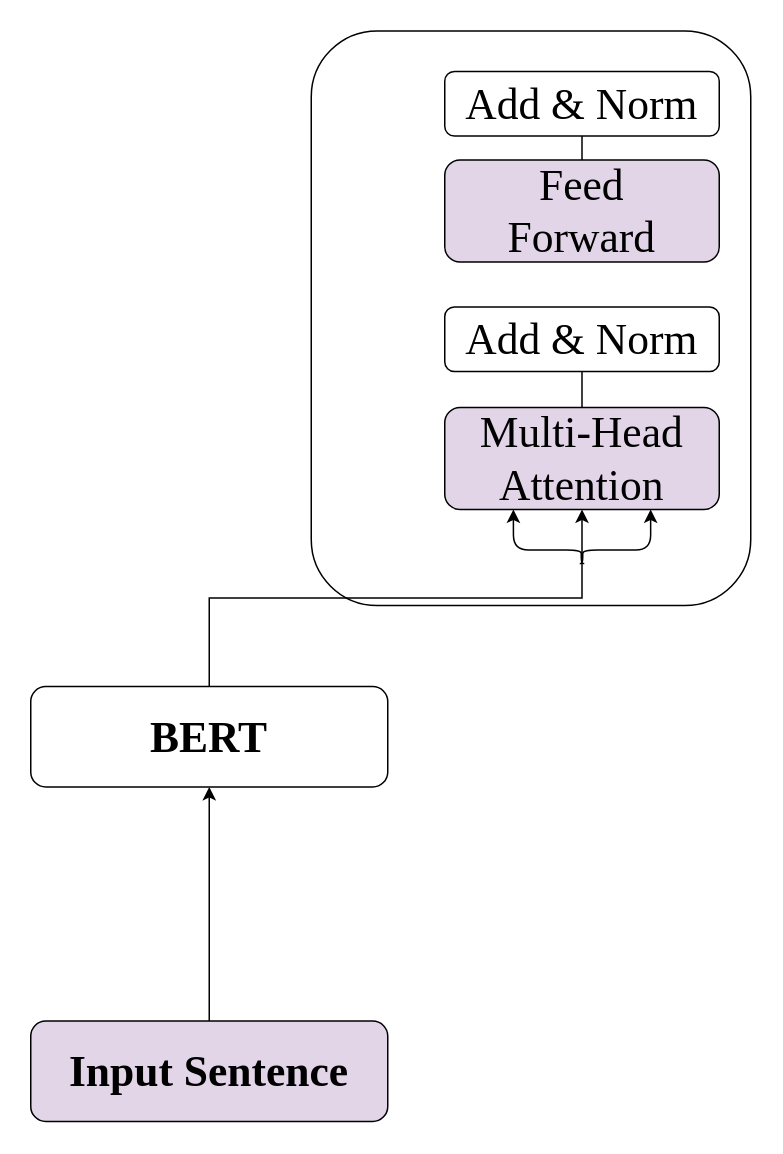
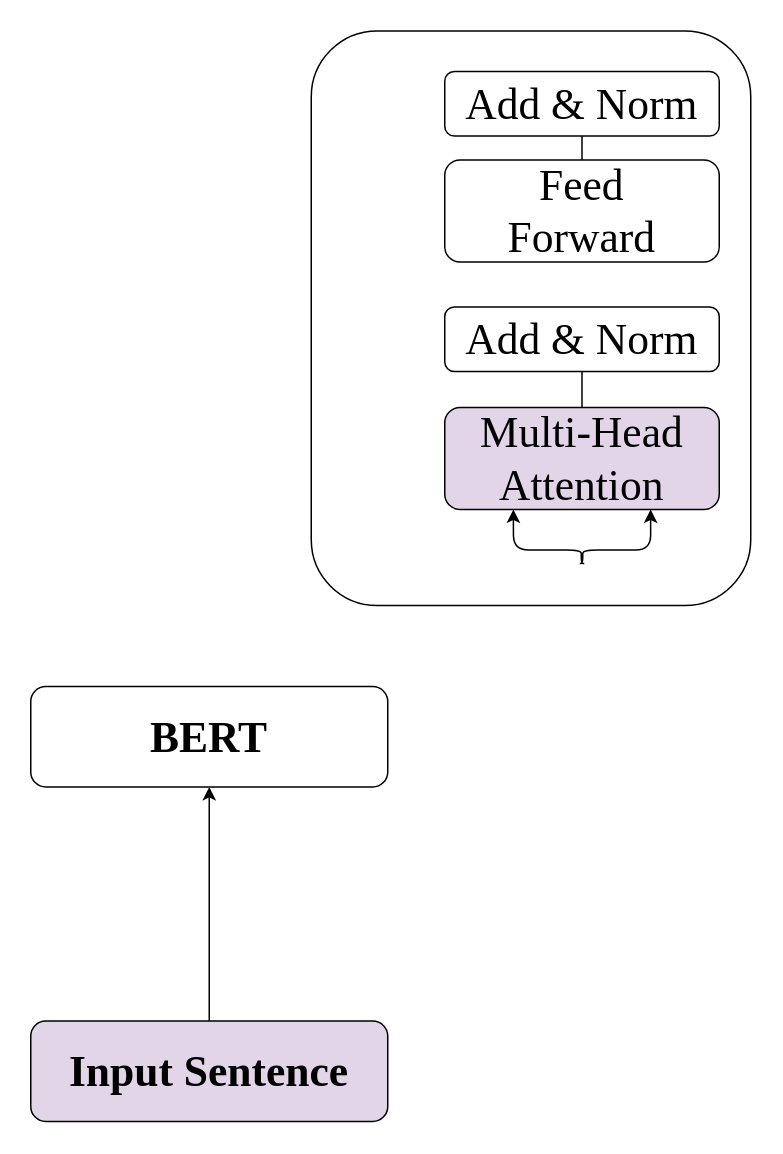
node "Feed Forward": fillcolor #e1d5e7 -> #ffffff
edge "BERT" -> "Multi-Head Attention": removed
